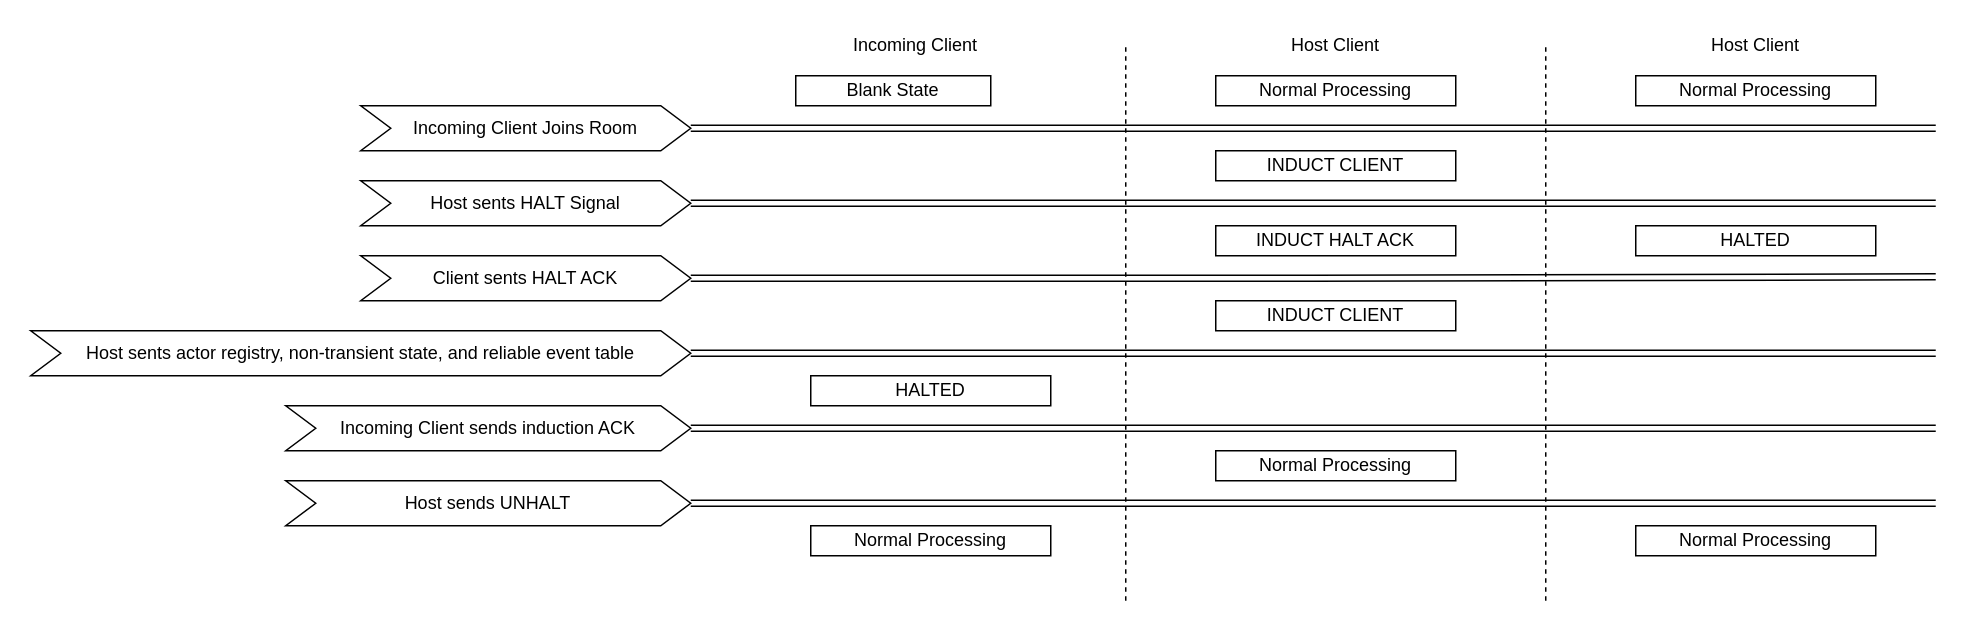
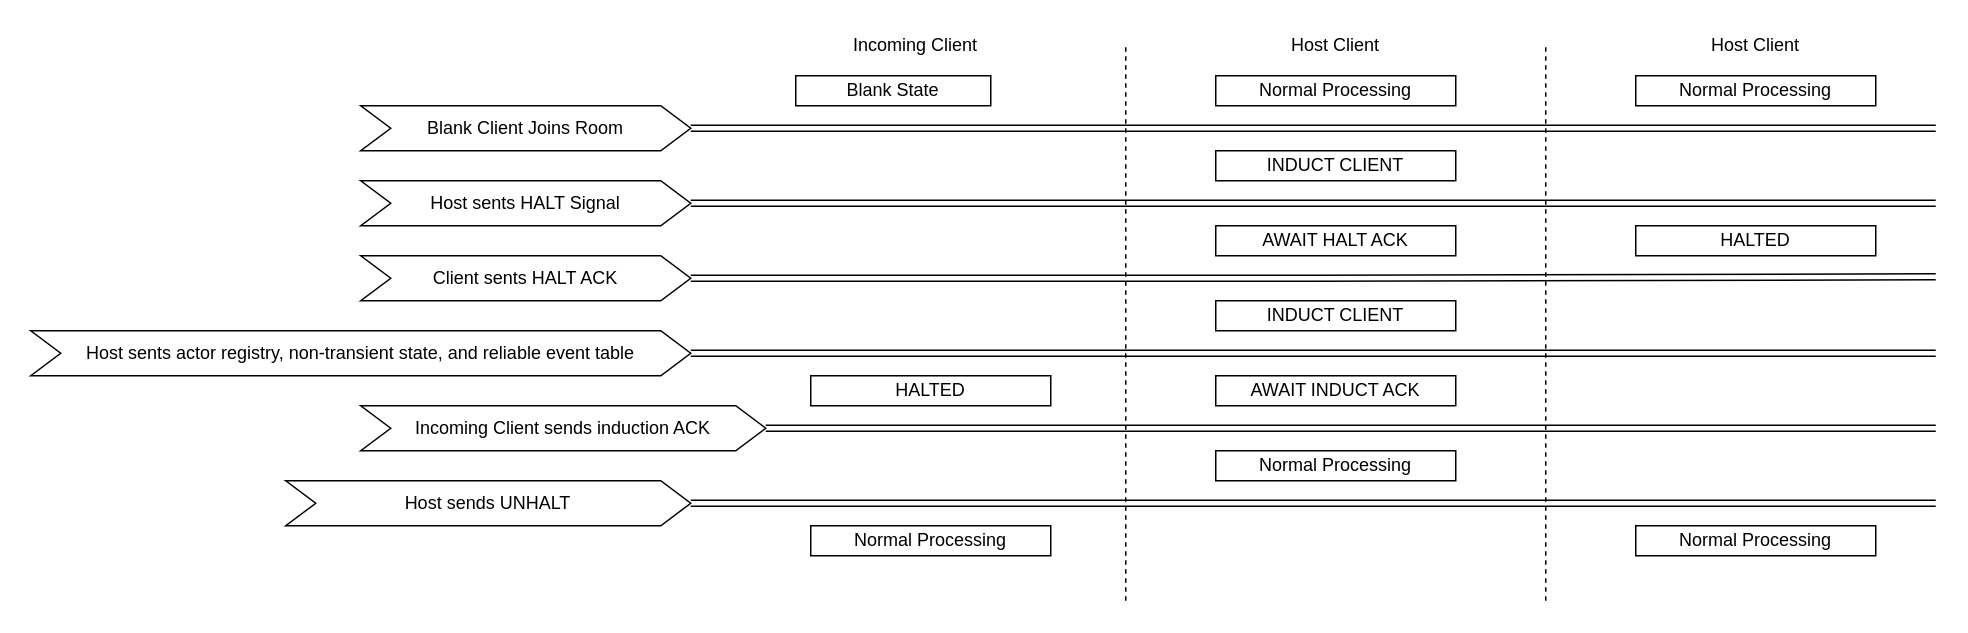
node "Incoming Client Joins Room": label "Incoming Client Joins Room" -> "Blank Client Joins Room"
node "INDUCT HALT ACK": label "INDUCT HALT ACK" -> "AWAIT HALT ACK"
node "AWAIT INDUCT ACK": added
node "Incoming Client sends induction ACK": moved (488, 428) -> (563, 428)
